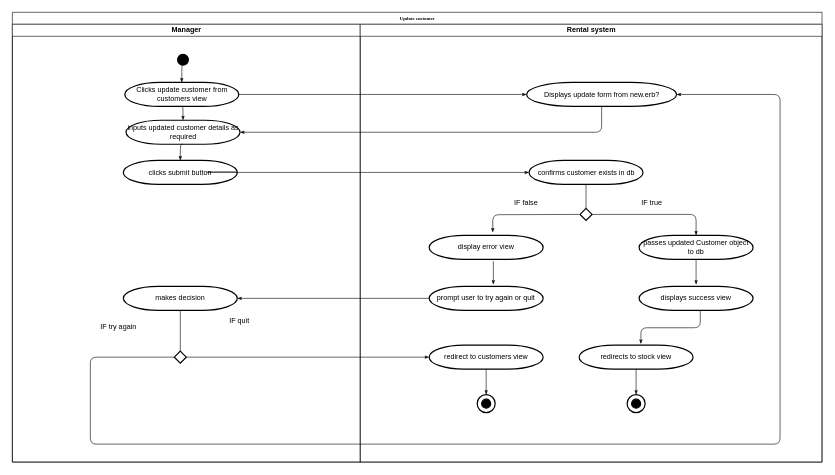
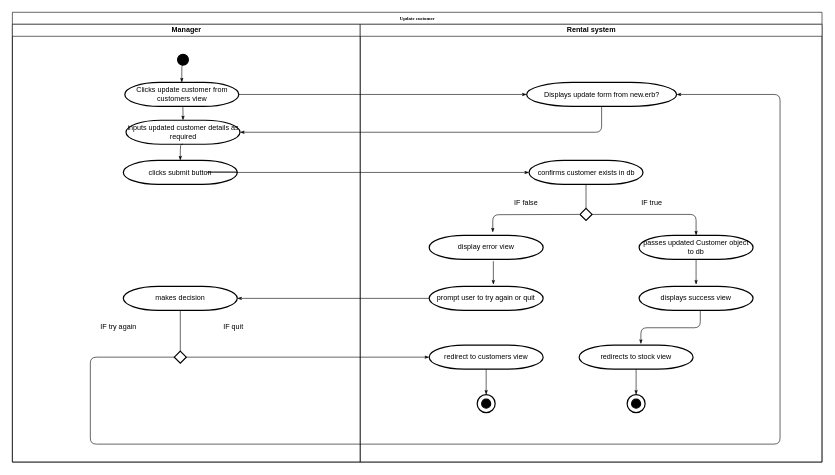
node "IF quit": moved (243, 321) -> (237, 327)
